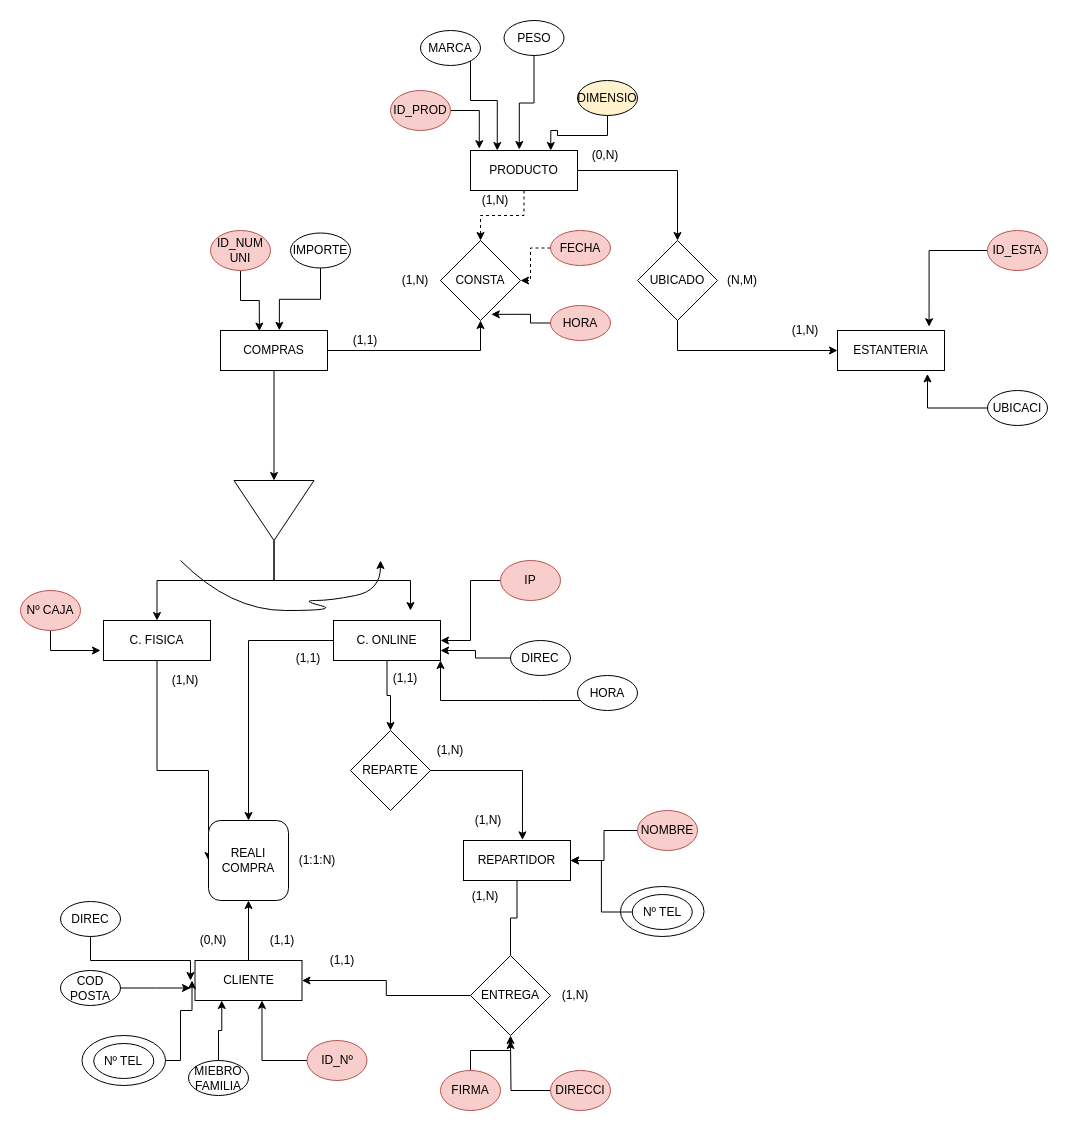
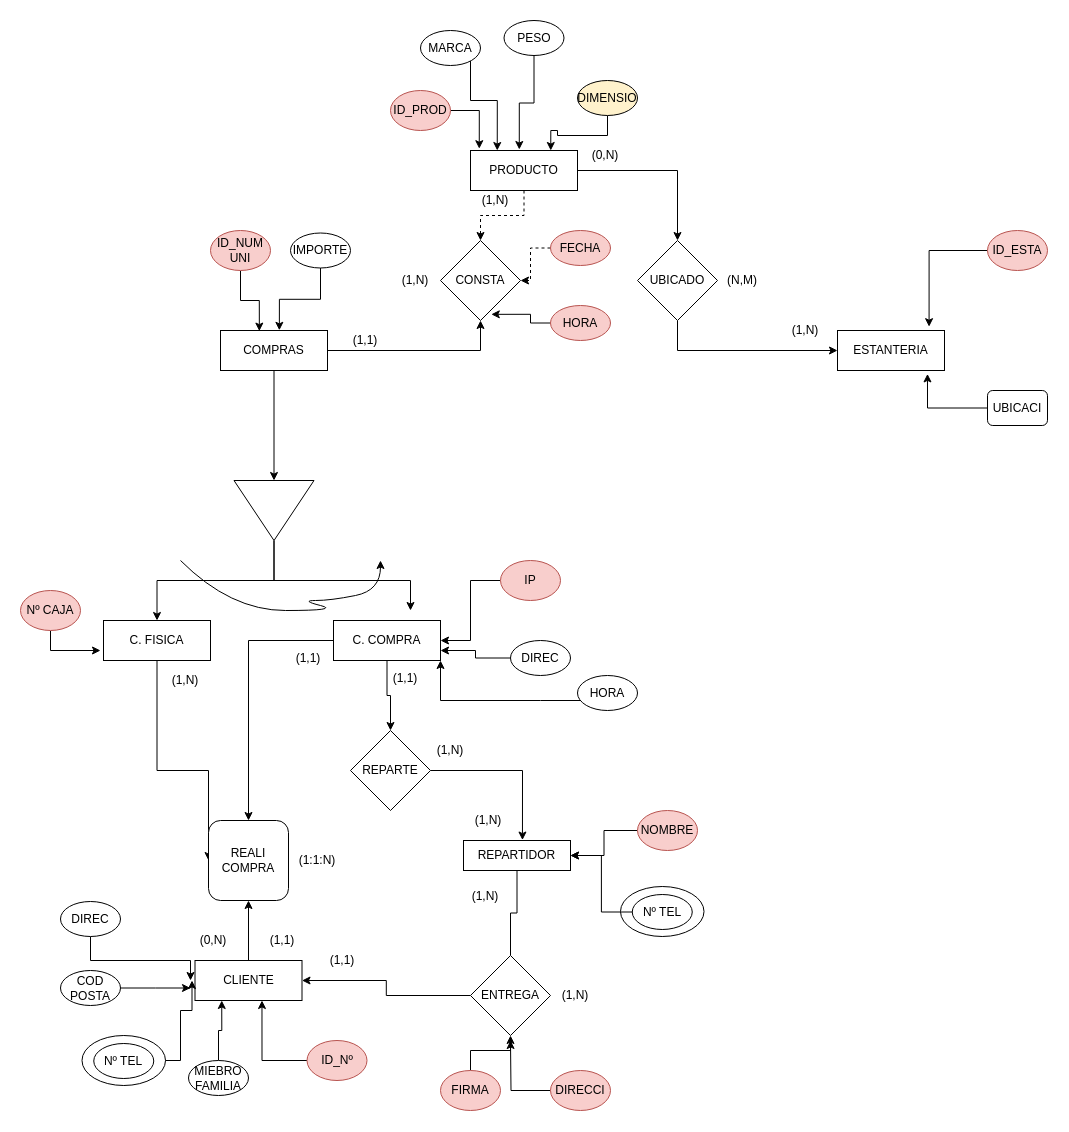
node "UBICACI": shape ellipse -> rounded rectangle
node "C. ONLINE": label "C. ONLINE" -> "C. COMPRA"
node "REPARTIDOR": size 107x40 -> 107x30
